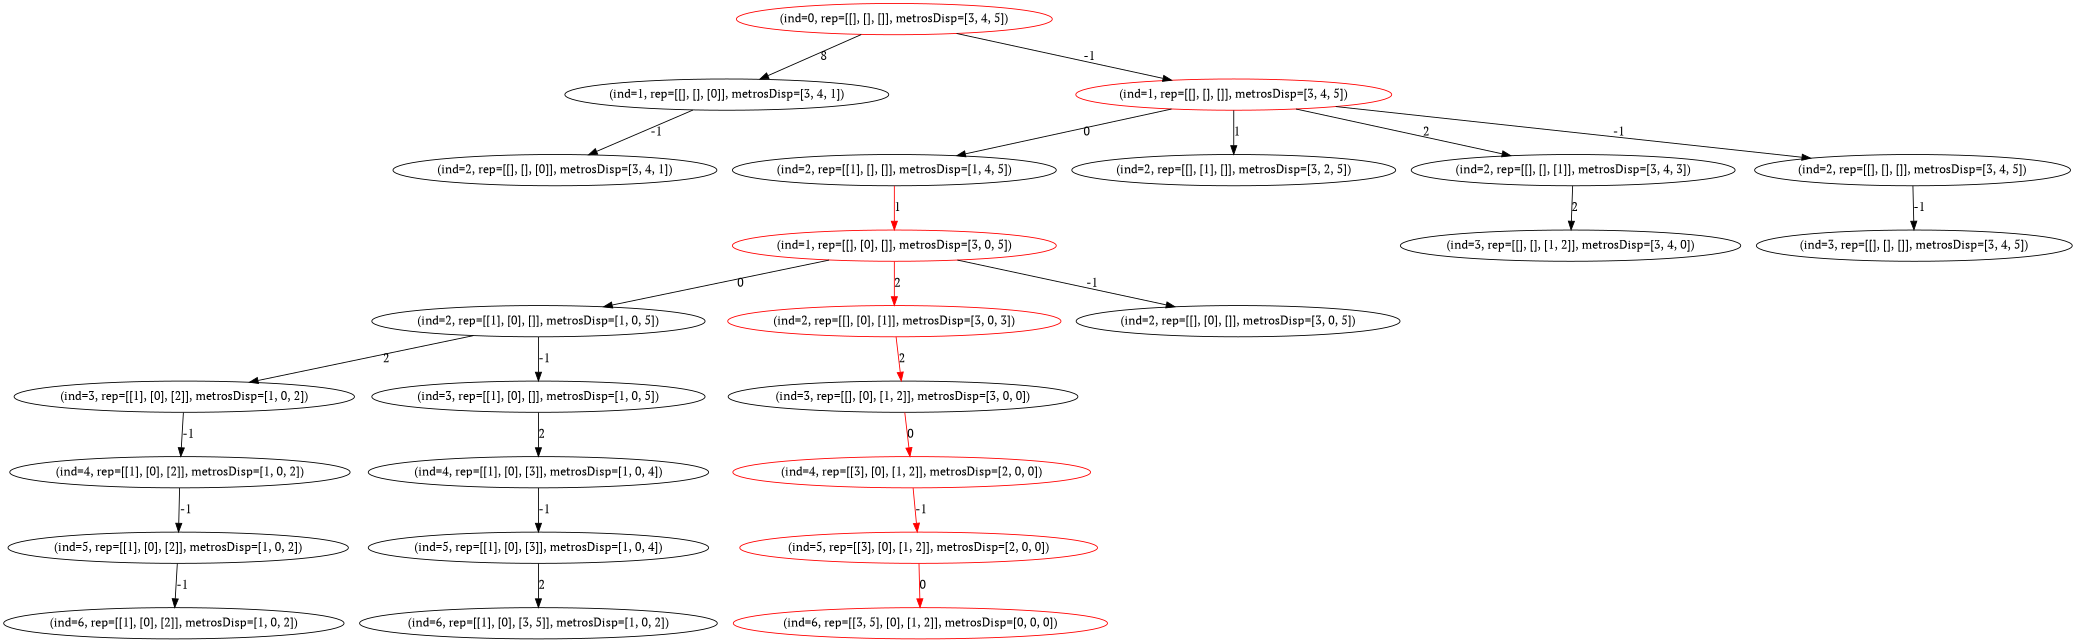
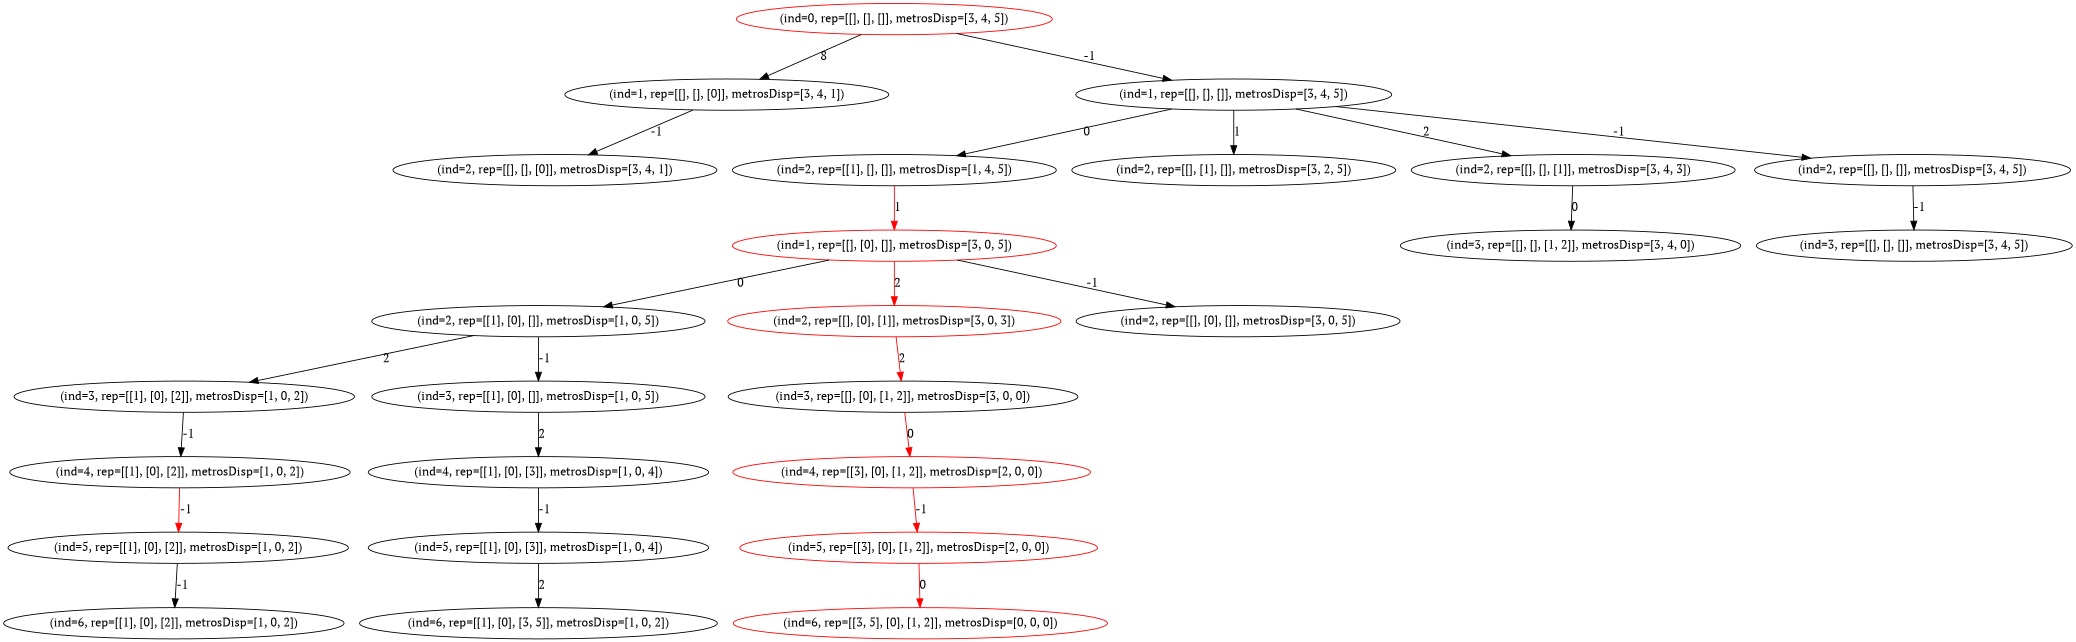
node "(ind=1, rep=[[], [], []], metrosDisp=[3, 4, 5])": color red -> black
edge "(ind=2, rep=[[], [], [1]], metrosDisp=[3, 4, 3])" -> "(ind=3, rep=[[], [], [1, 2]], metrosDisp=[3, 4, 0])": label "2" -> "0"
edge "(ind=4, rep=[[1], [0], [2]], metrosDisp=[1, 0, 2])" -> "(ind=5, rep=[[1], [0], [2]], metrosDisp=[1, 0, 2])": color black -> red
